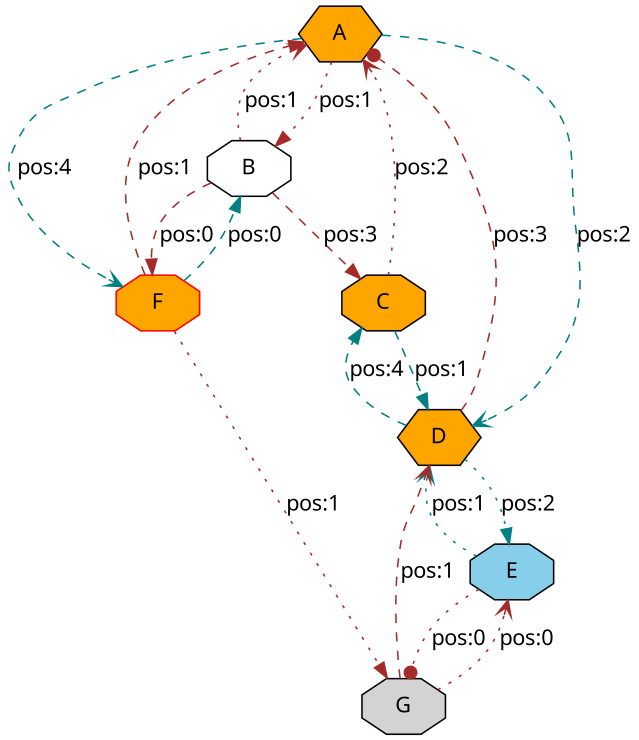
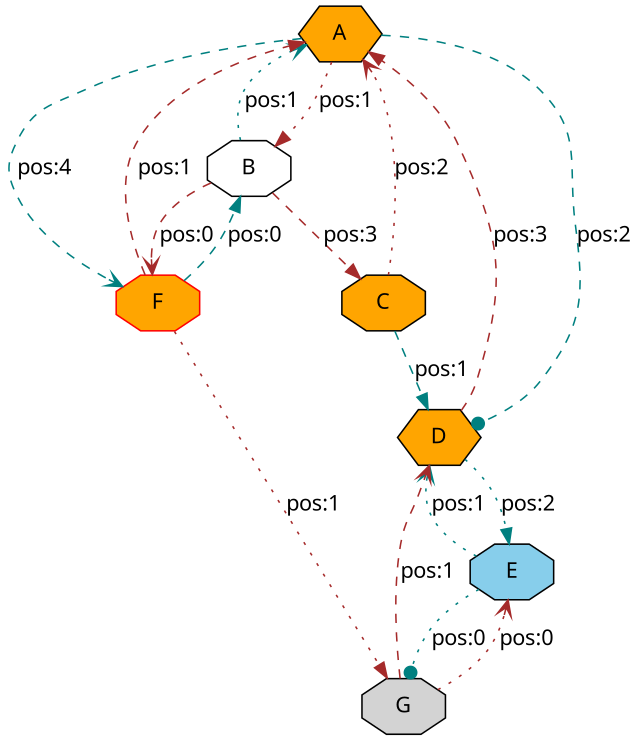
edge "B" -> "A": color brown -> teal
edge "A" -> "D": arrowhead vee -> dot
edge "B" -> "F": arrowhead normal -> vee
edge "D" -> "A": arrowhead dot -> normal
edge "D" -> "C": removed, label "pos:4"
edge "E" -> "G": color brown -> teal
